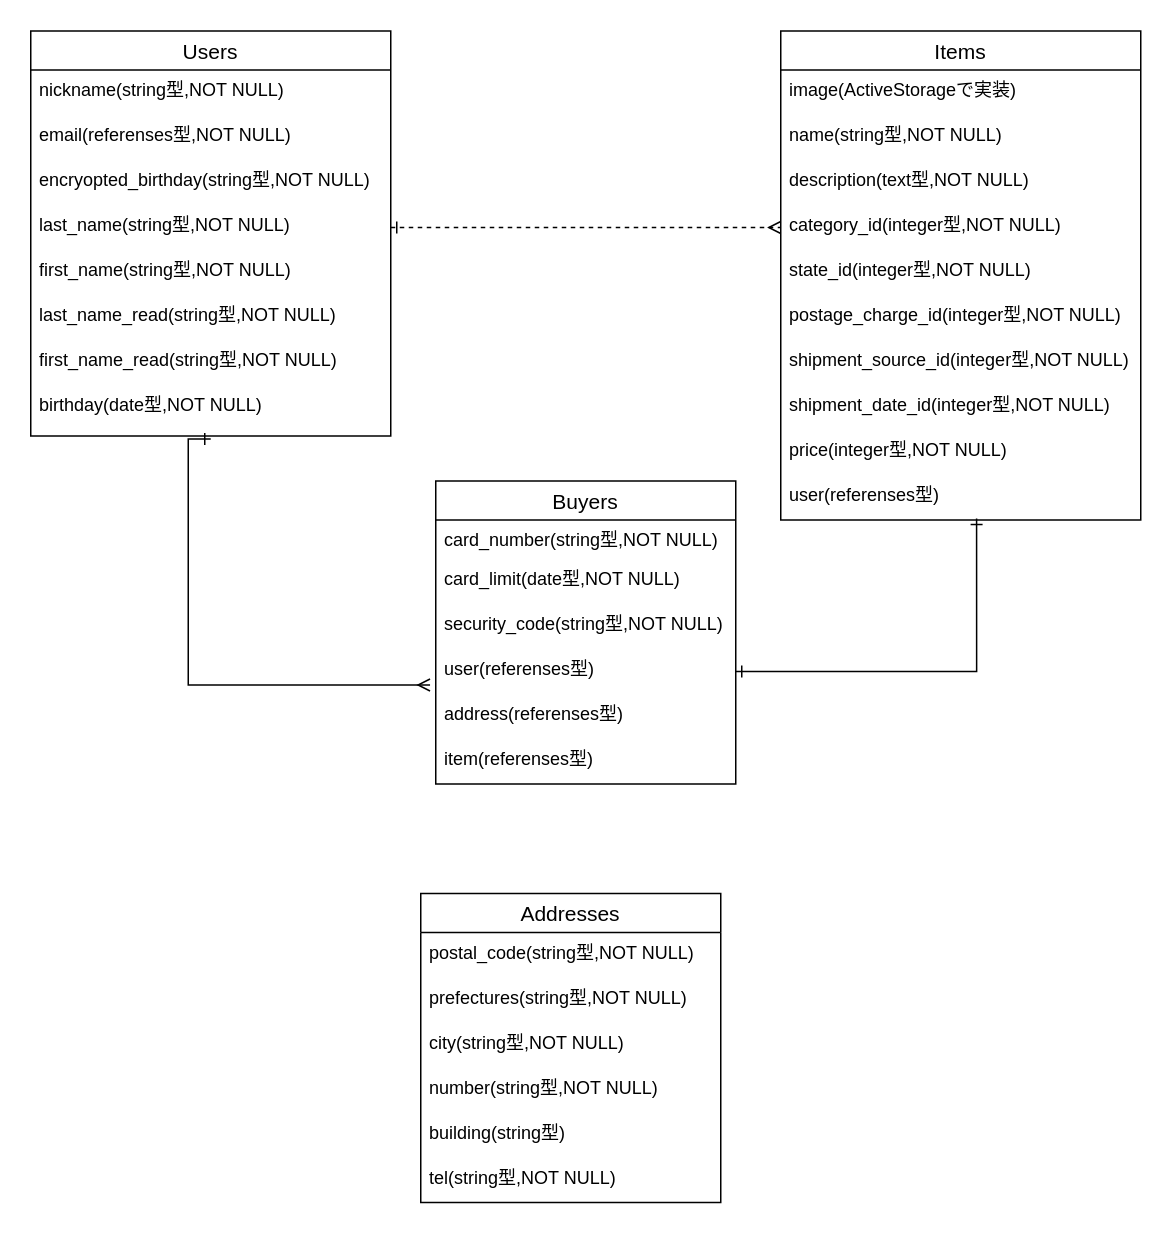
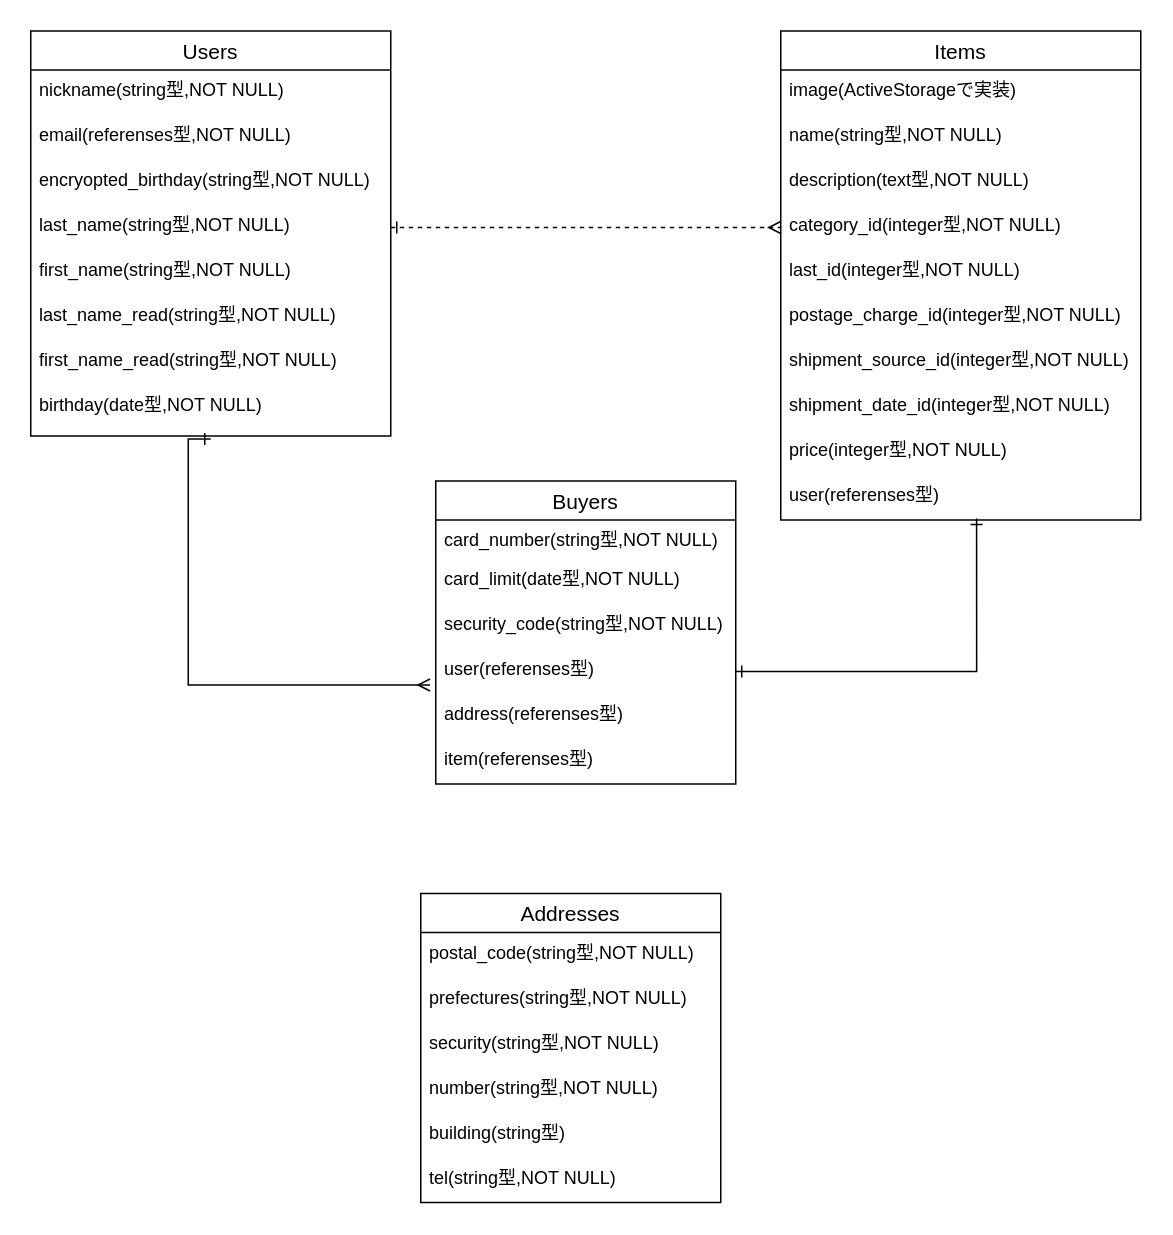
node "state_id(integer型,NOT NULL)": label "state_id(integer型,NOT NULL)" -> "last_id(integer型,NOT NULL)"
node "city(string型,NOT NULL)": label "city(string型,NOT NULL)" -> "security(string型,NOT NULL)"
